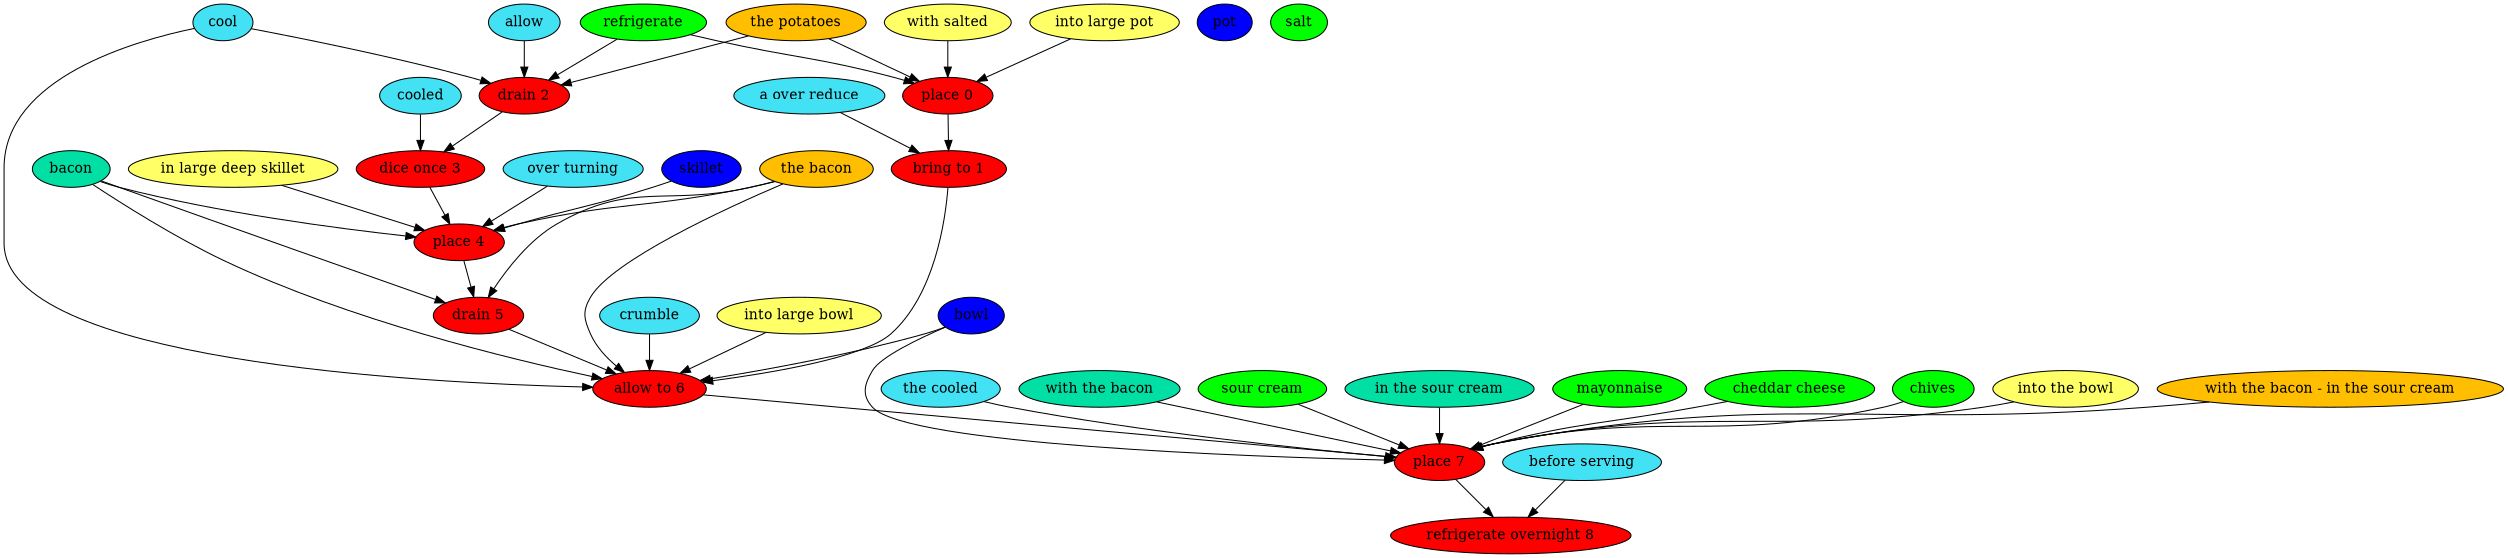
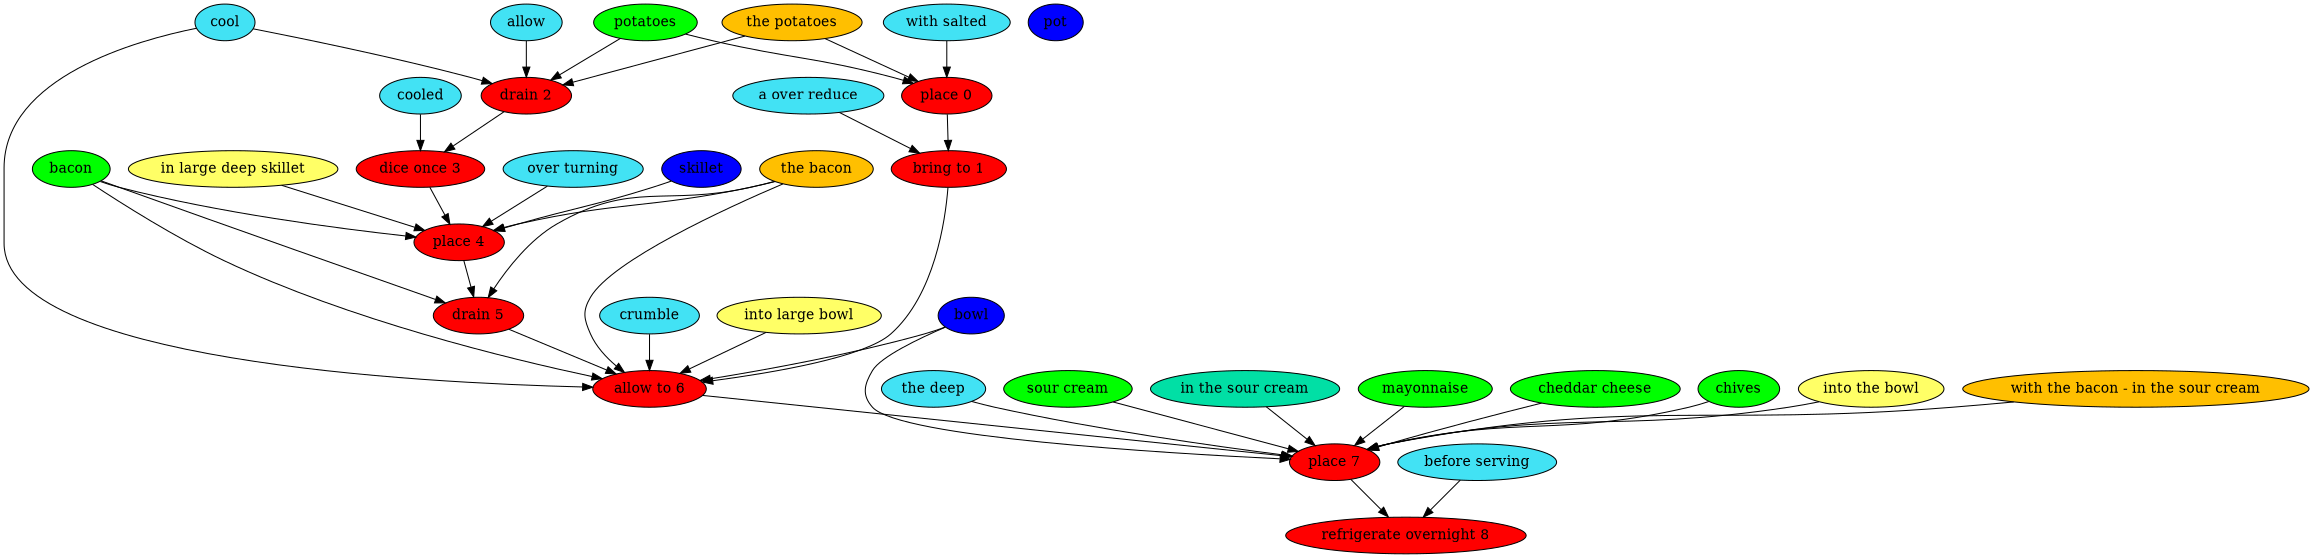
node "refrigerate": label "refrigerate" -> "potatoes"
node "with salted": fillcolor #ffff66 -> #42e2f4
node "into large pot": removed
node "salt": removed
node "bacon": fillcolor #01dfa5 -> green
node "the cooled": label "the cooled" -> "the deep"
node "with the bacon": removed
